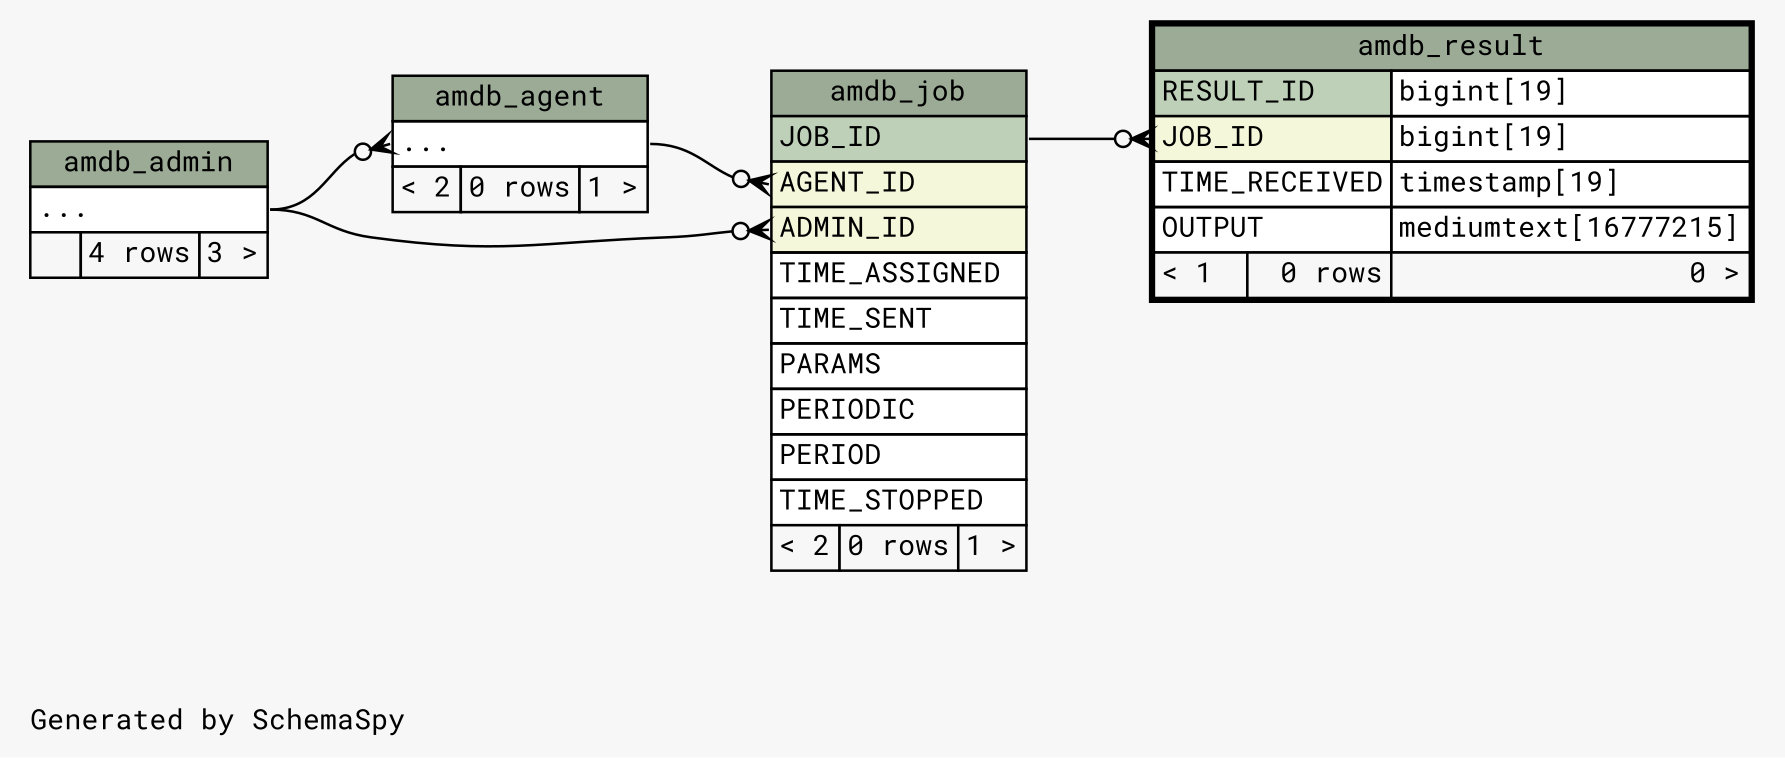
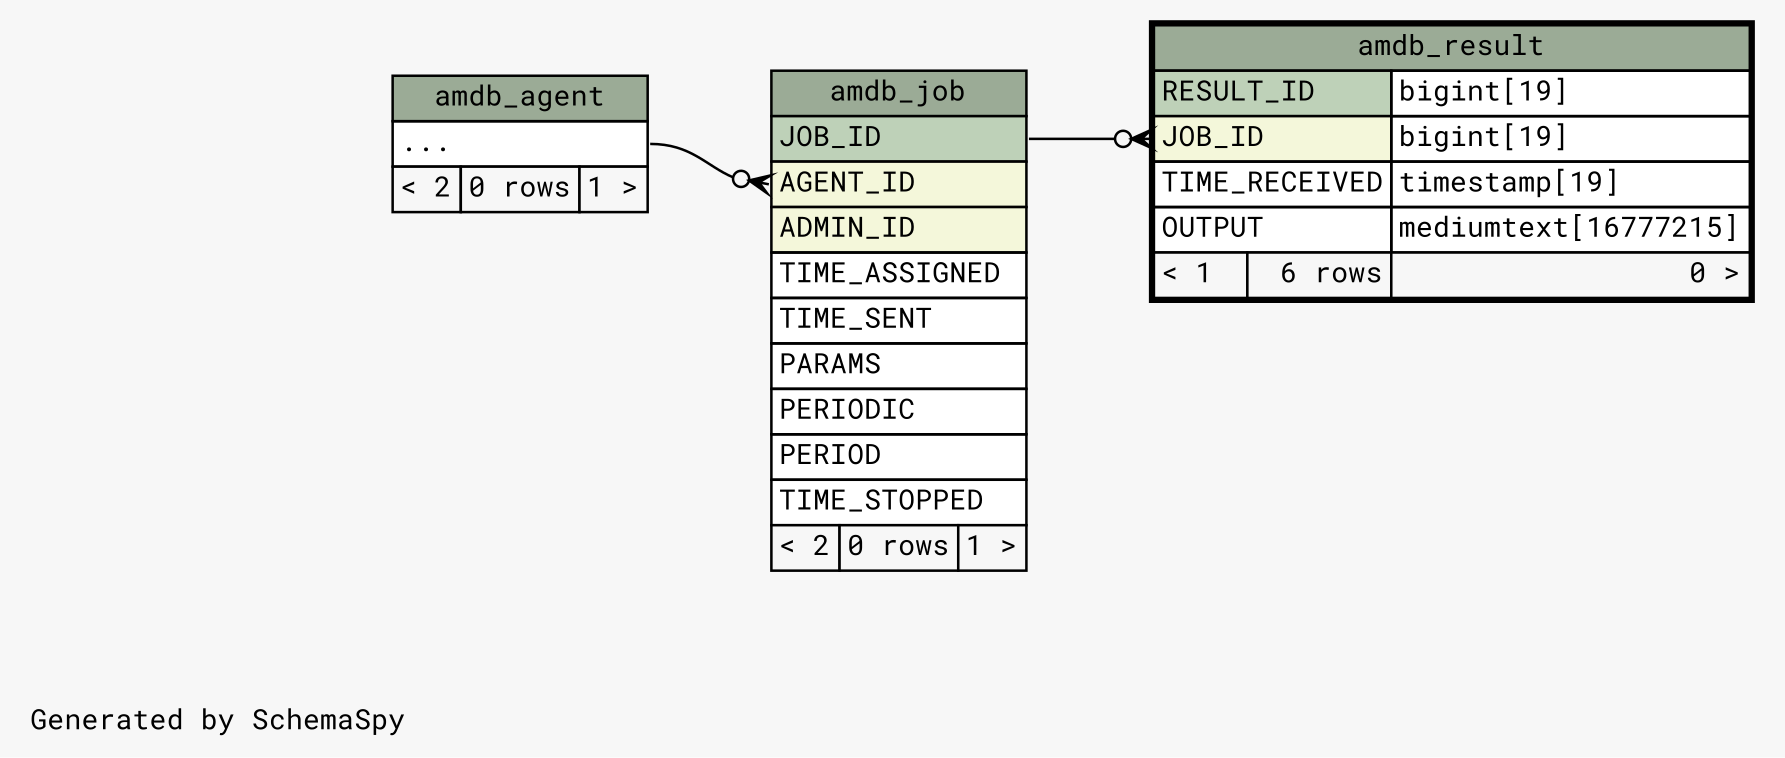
node "amdb_admin": removed
node "amdb_result": text "0 rows" -> "6 rows"
